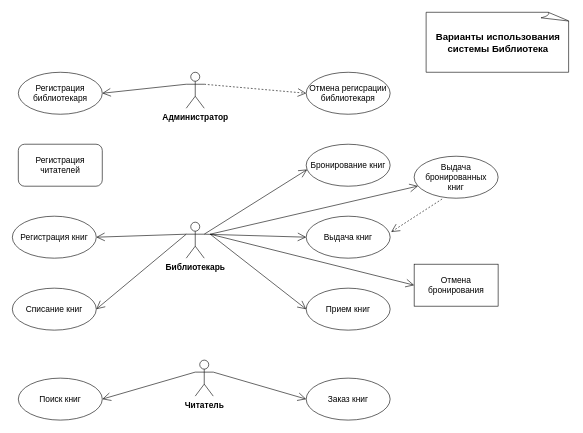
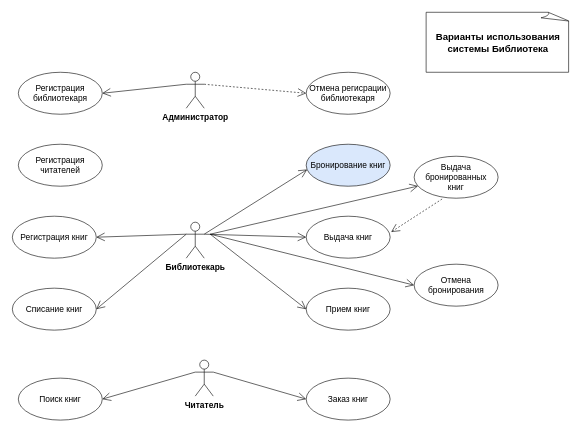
node "Регистрация читателей": shape rounded rectangle -> ellipse
node "Бронирование книг": fillcolor #ffffff -> #dae8fc
node "Отмена бронирования": shape rectangle -> ellipse
